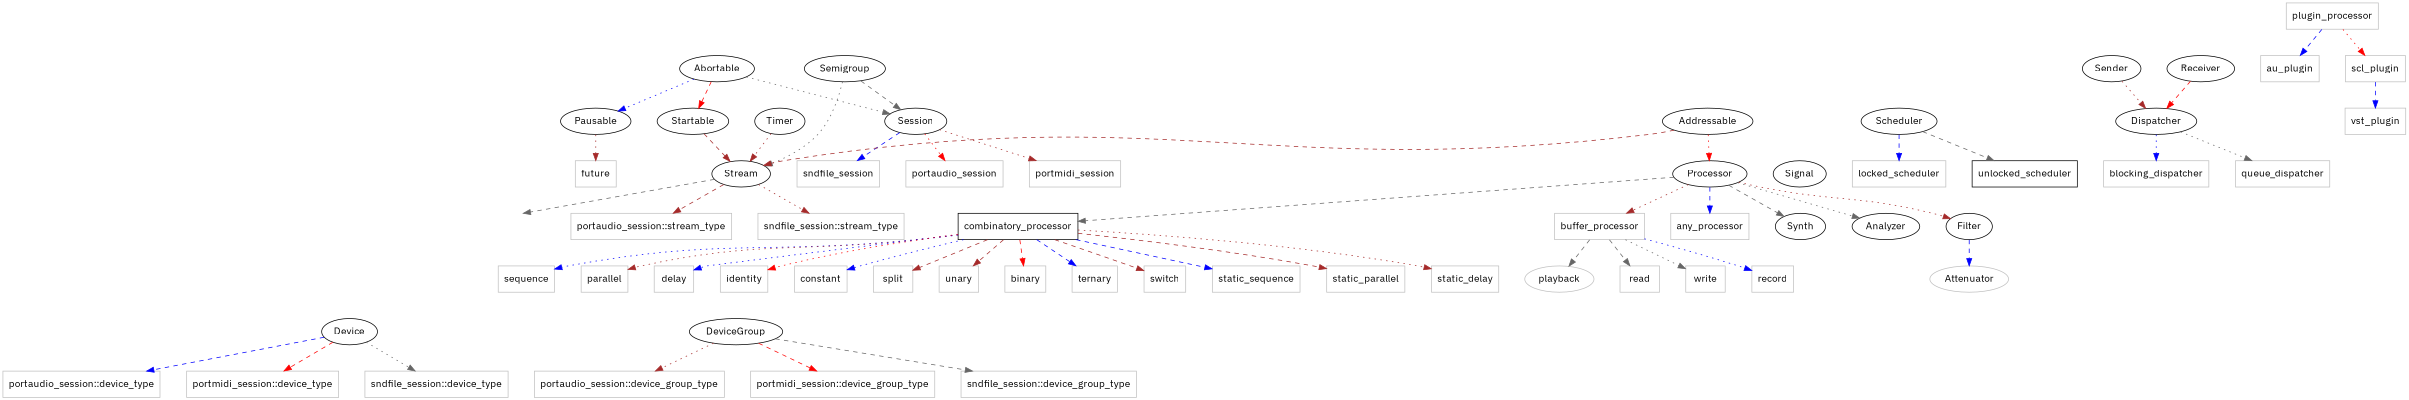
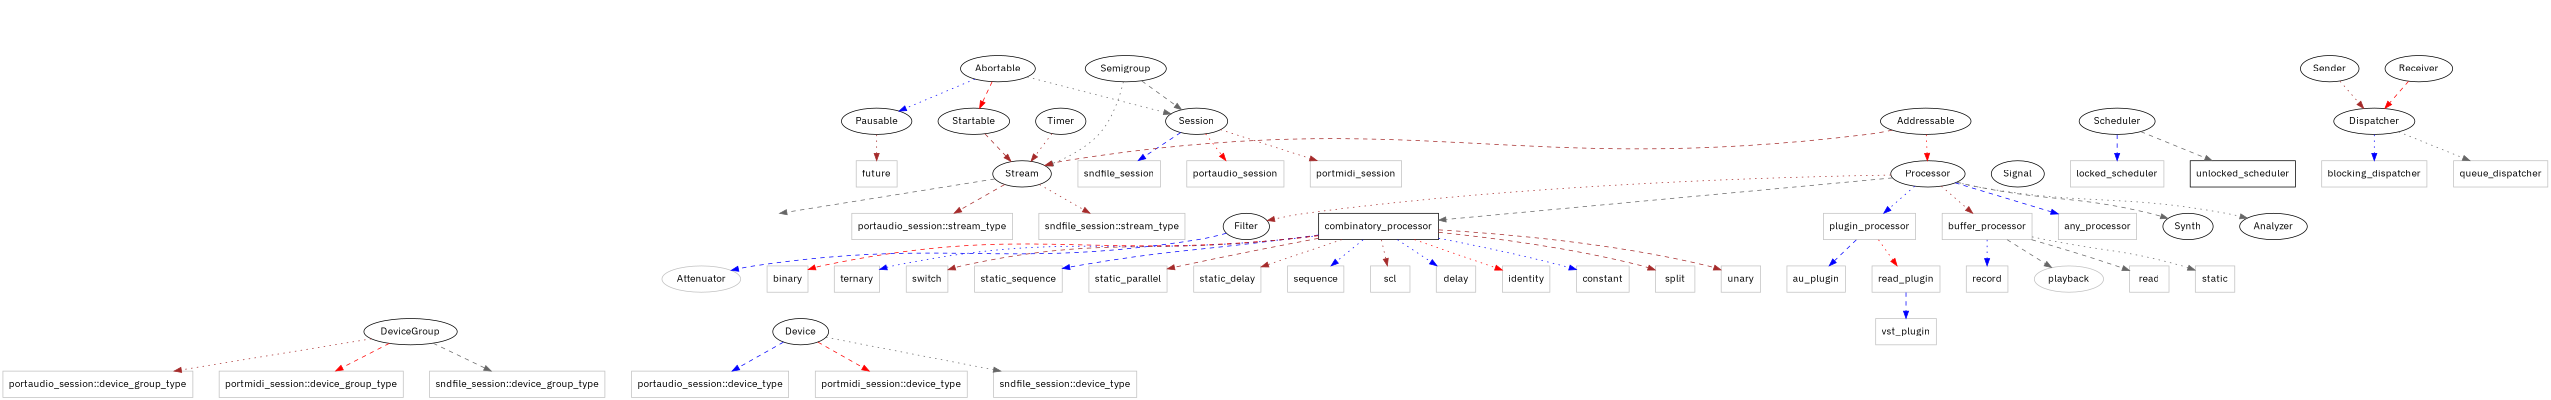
node "scl_plugin": label "scl_plugin" -> "read_plugin"
edge "Processor" -> "plugin_processor": added
edge "combinatory_processor" -> "ternary": style dashed -> dotted
node "parallel": label "parallel" -> "scl"
node "write": label "write" -> "static"
